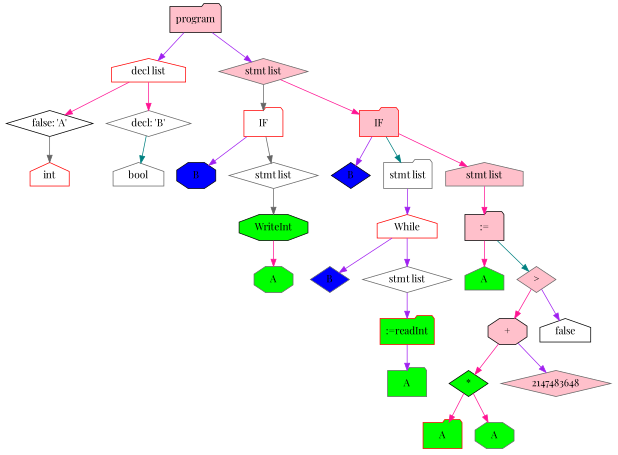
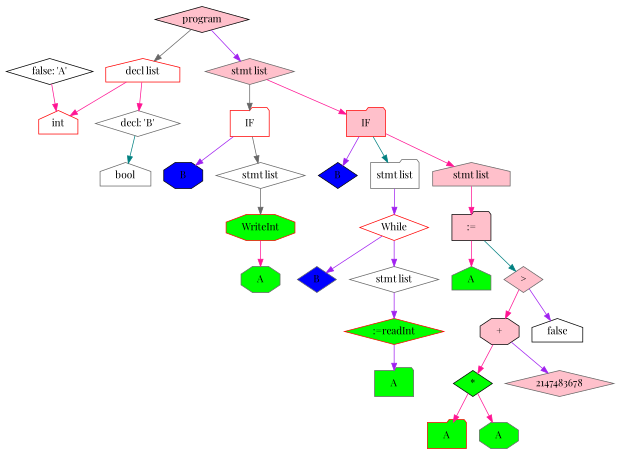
node "program": shape folder -> diamond
edge "program" -> "decl list": color purple -> gray40
edge "decl list" -> "false: 'A'": now "decl list" -> "int"
edge "false: 'A'" -> "int": color gray40 -> deeppink
node "WriteInt": color black -> red
node "While": shape house -> diamond
node ":=readInt": shape folder -> diamond
node "2147483648": label "2147483648" -> "2147483678"
